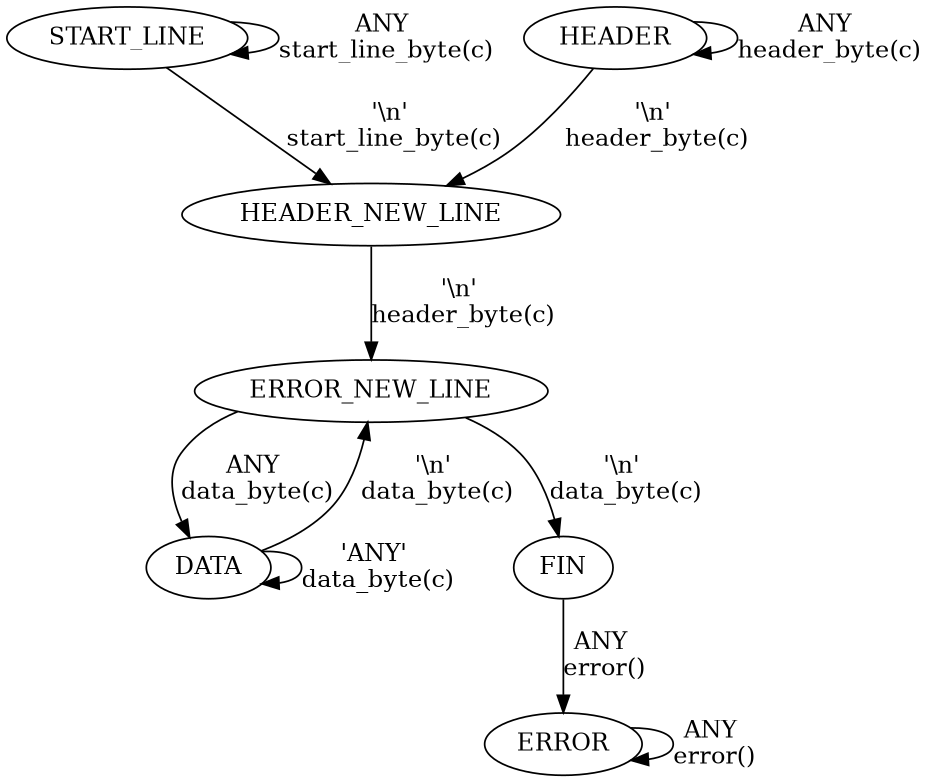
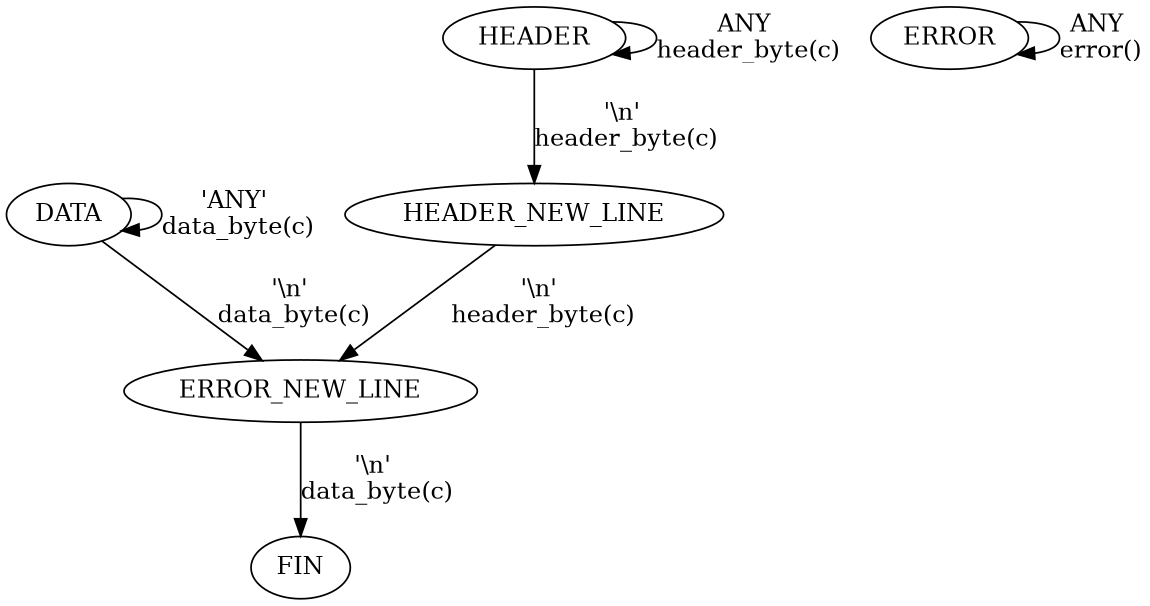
node "START_LINE": removed
edge "ERROR_NEW_LINE" -> "DATA": removed, label "ANY data_byte(c)"
edge "FIN" -> "ERROR": removed, label "ANY error()"
